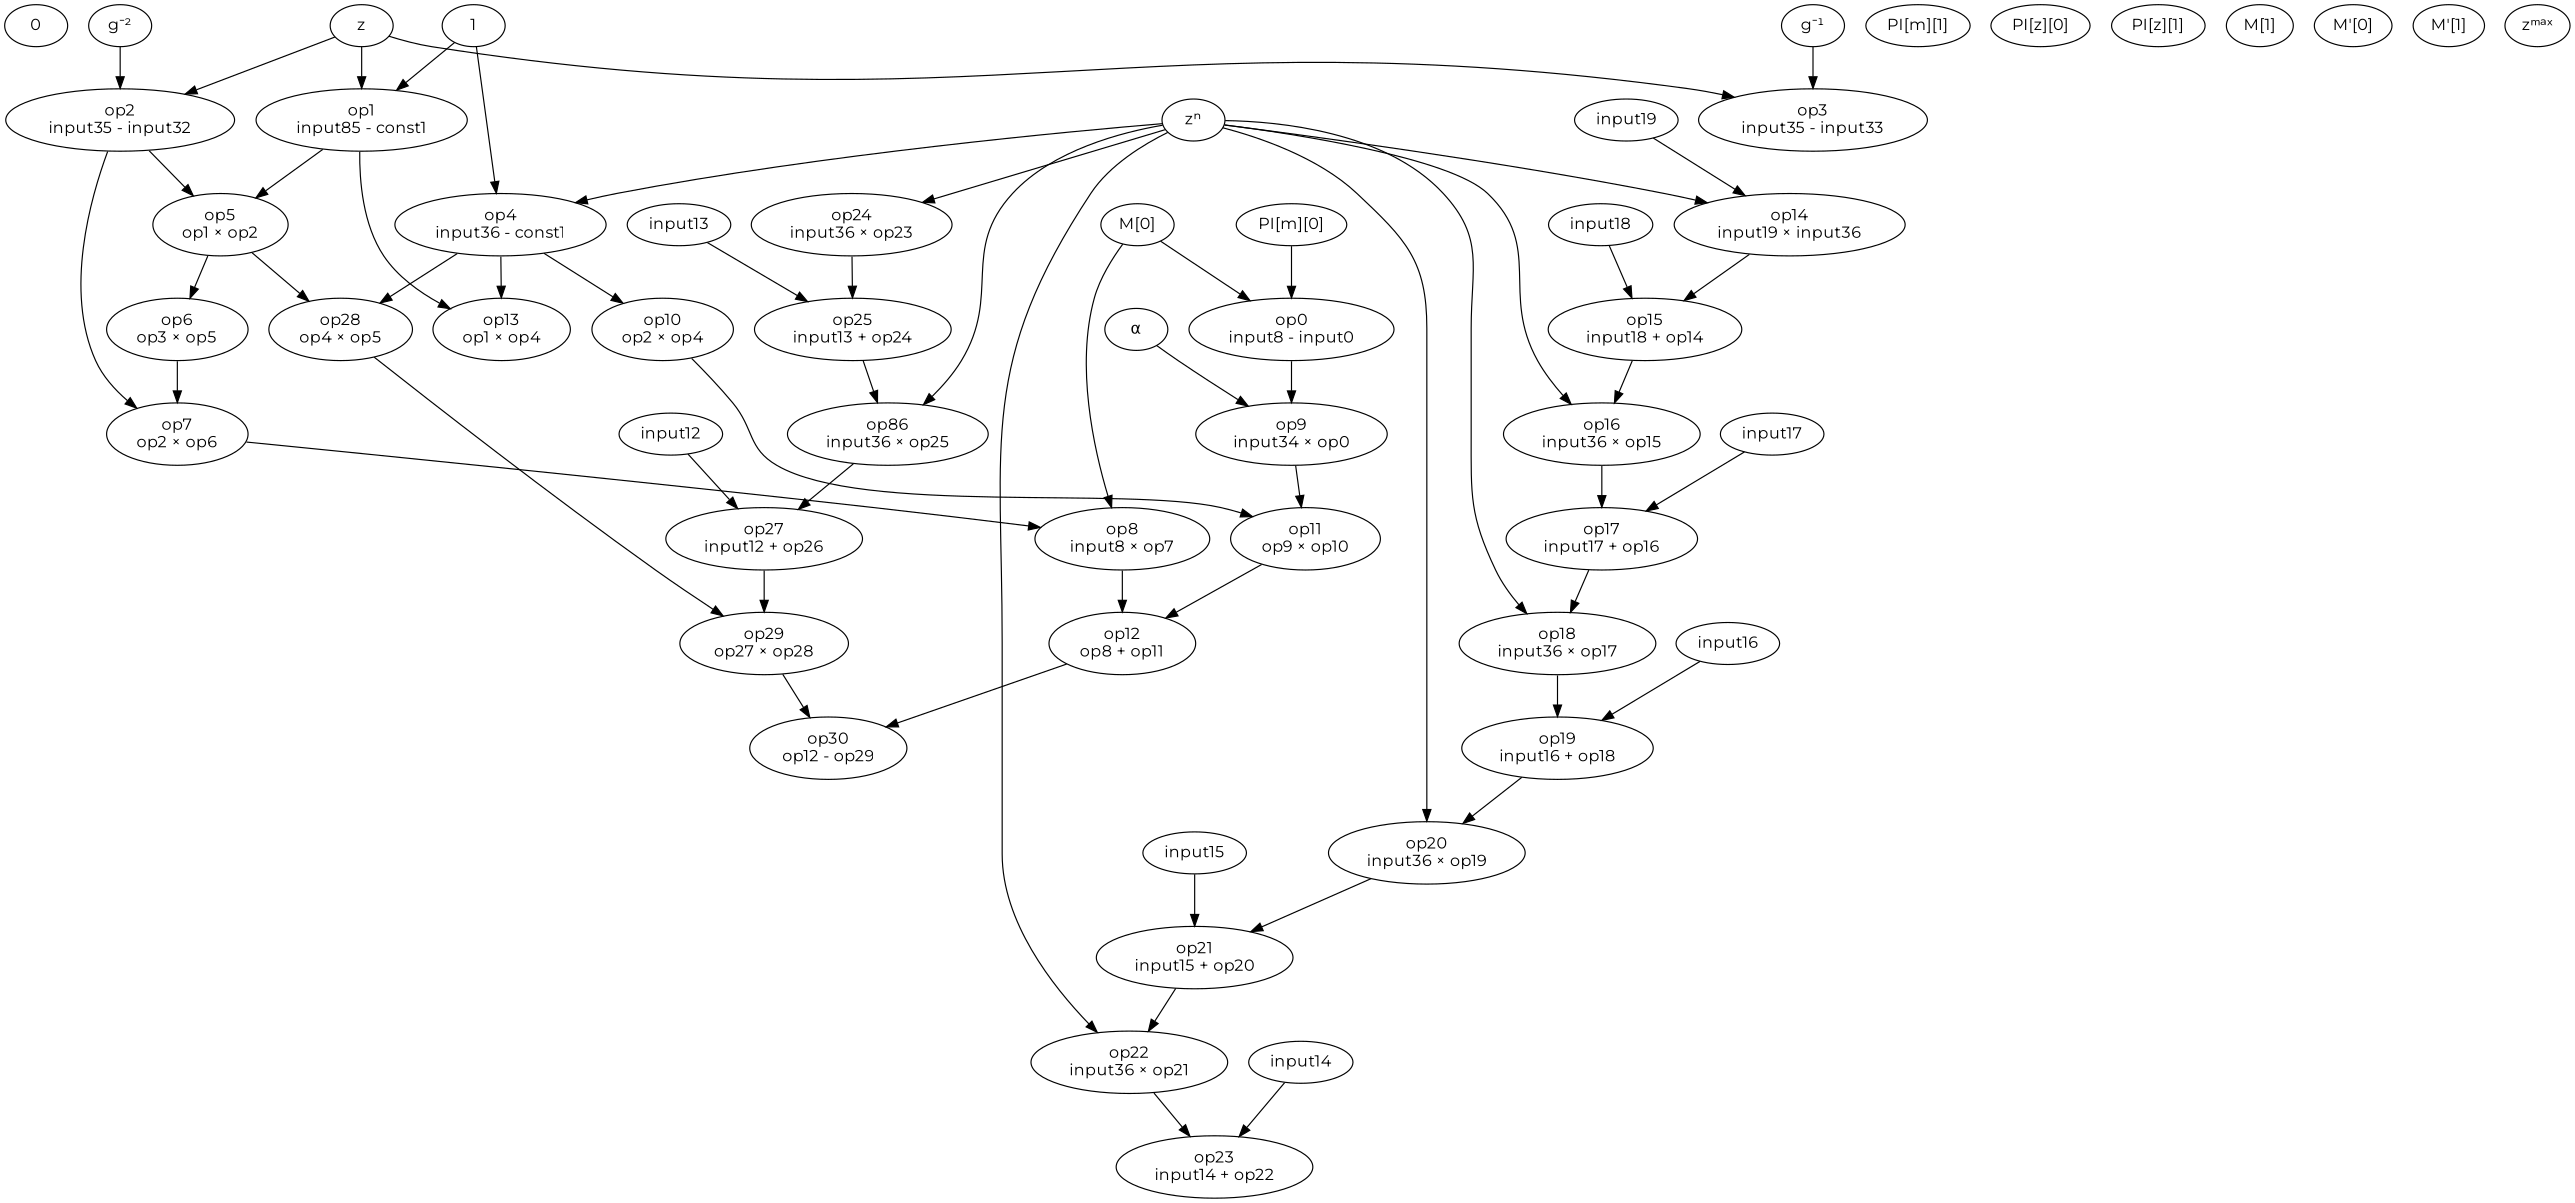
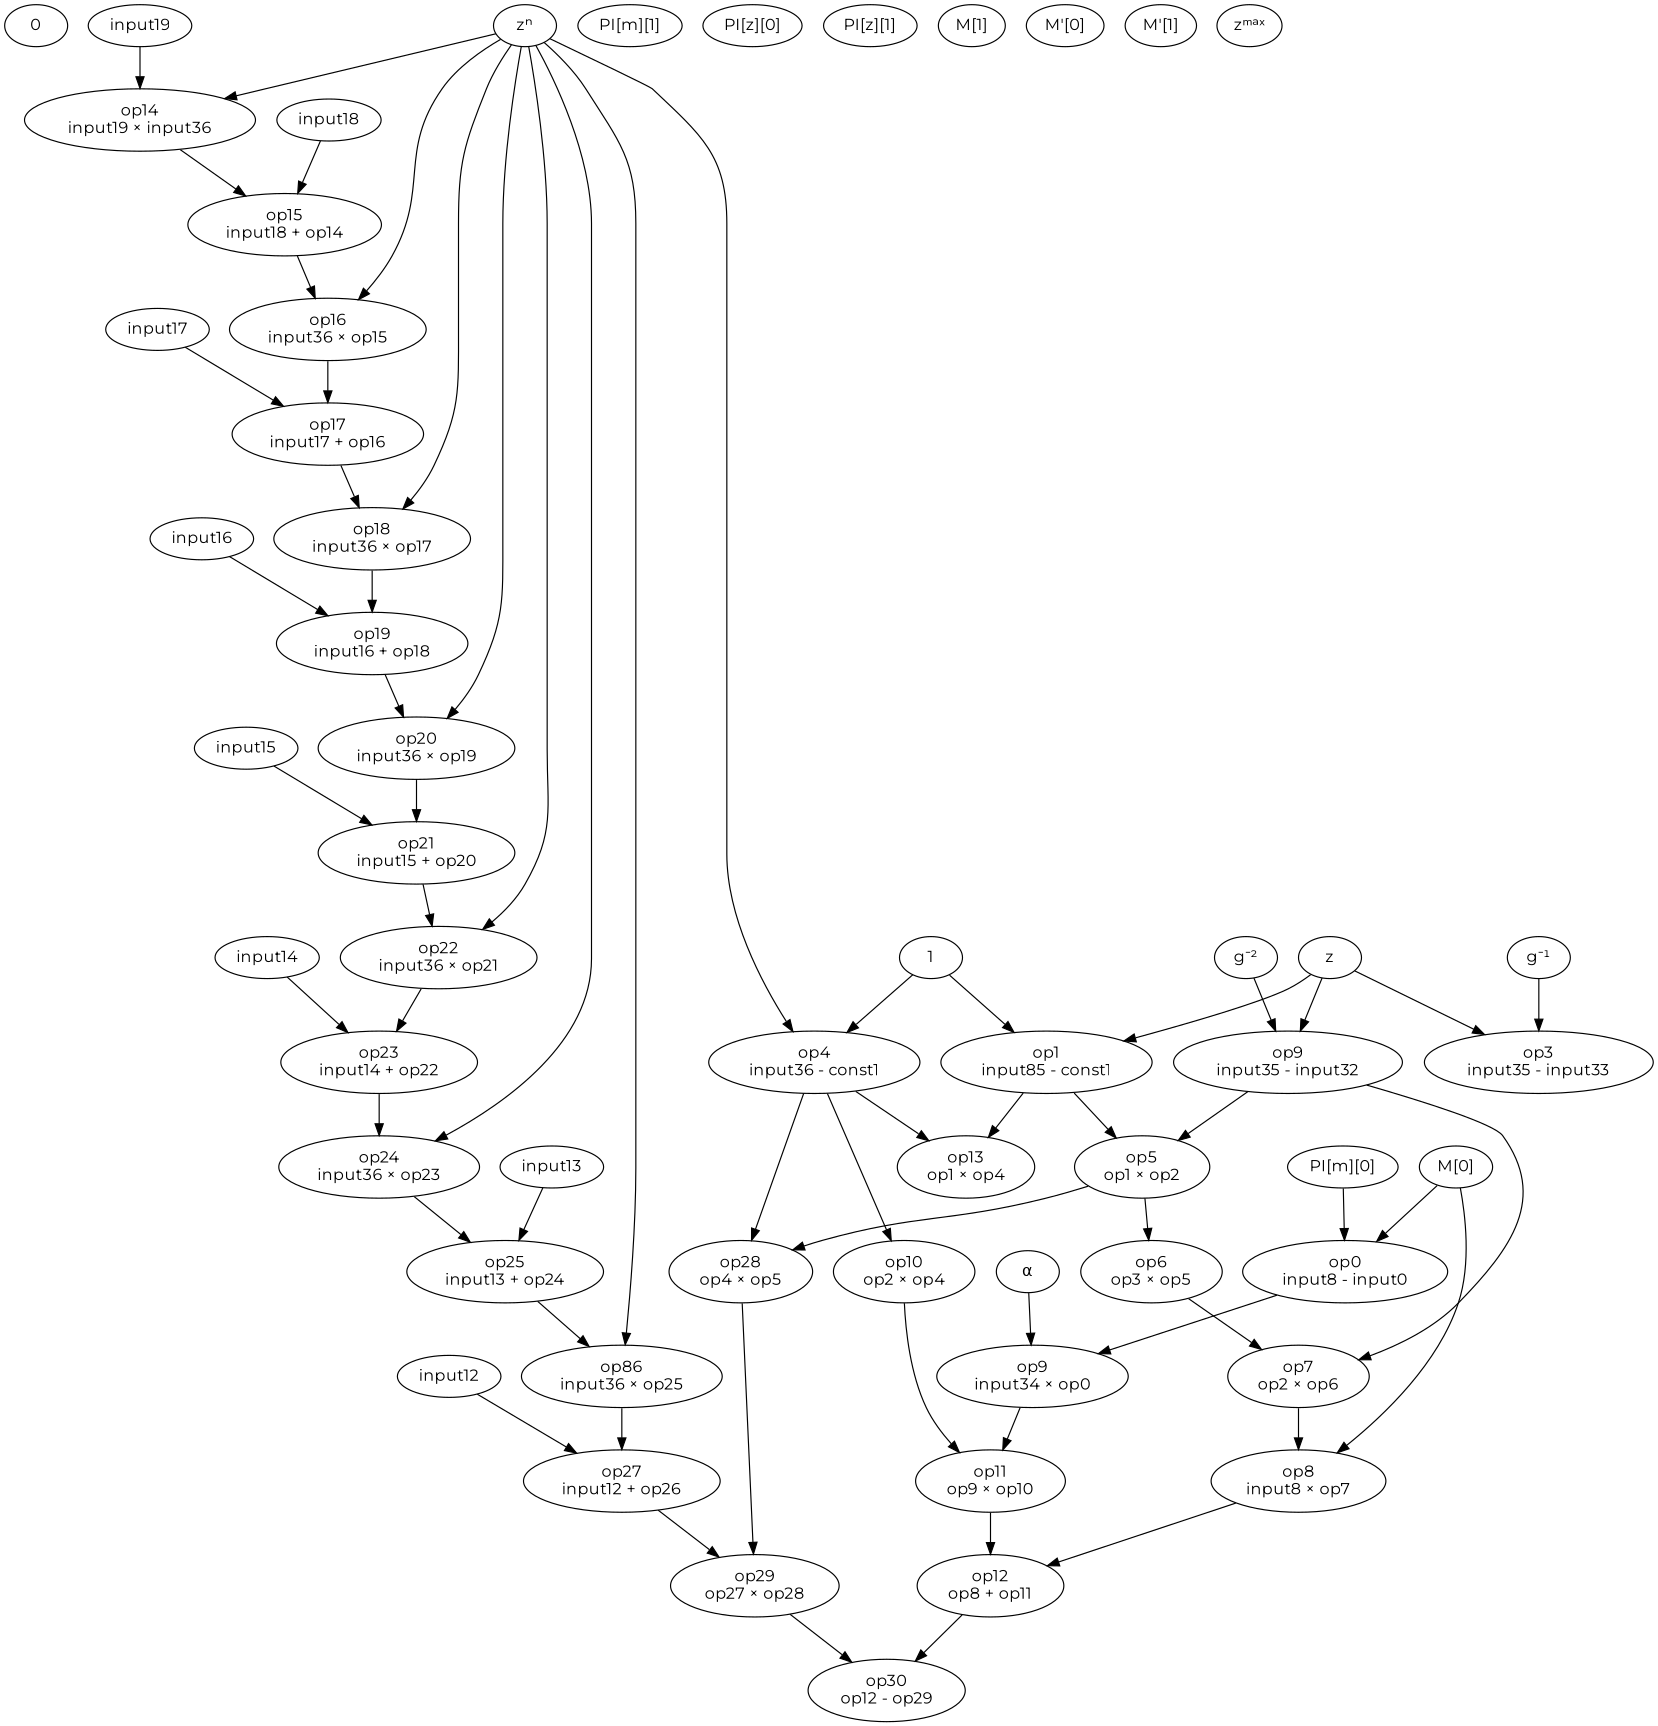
node "op2 input35 - input32": label "op2 input35 - input32" -> "op9 input35 - input32"
edge "op23 input14 + op22" -> "op24 input36 × op23": added
